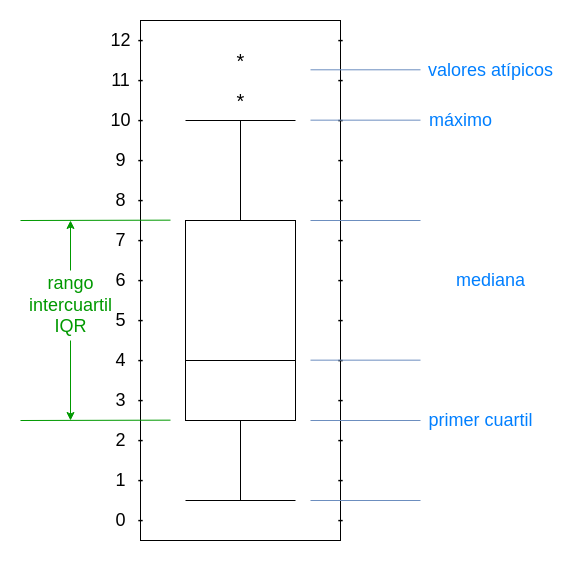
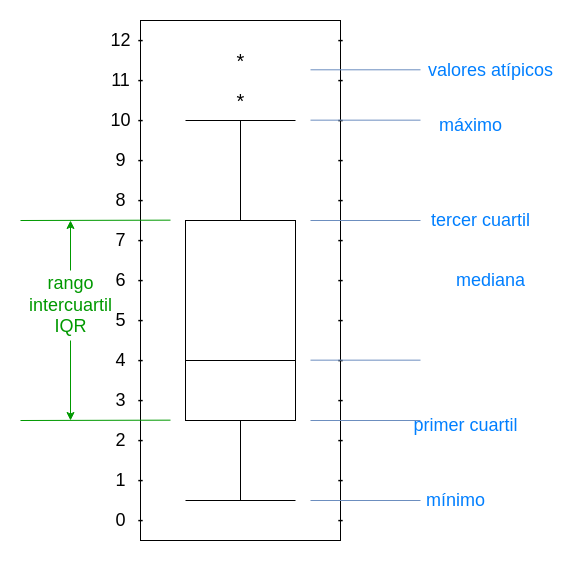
node "máximo": moved (461, 121) -> (471, 126)
node "tercer cuartil": added
node "primer cuartil": moved (481, 421) -> (466, 426)
node "mínimo": added
